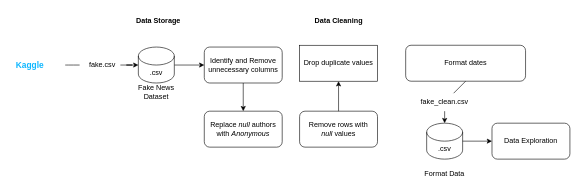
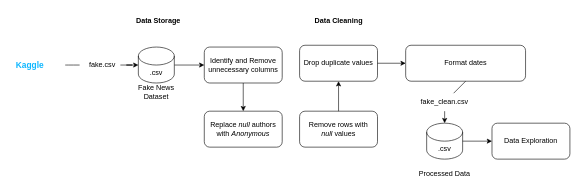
node "Drop duplicate values": shape rectangle -> rounded rectangle
edge "Drop duplicate values" -> "Format dates": added
node "Format Data": label "Format Data" -> "Processed Data"
